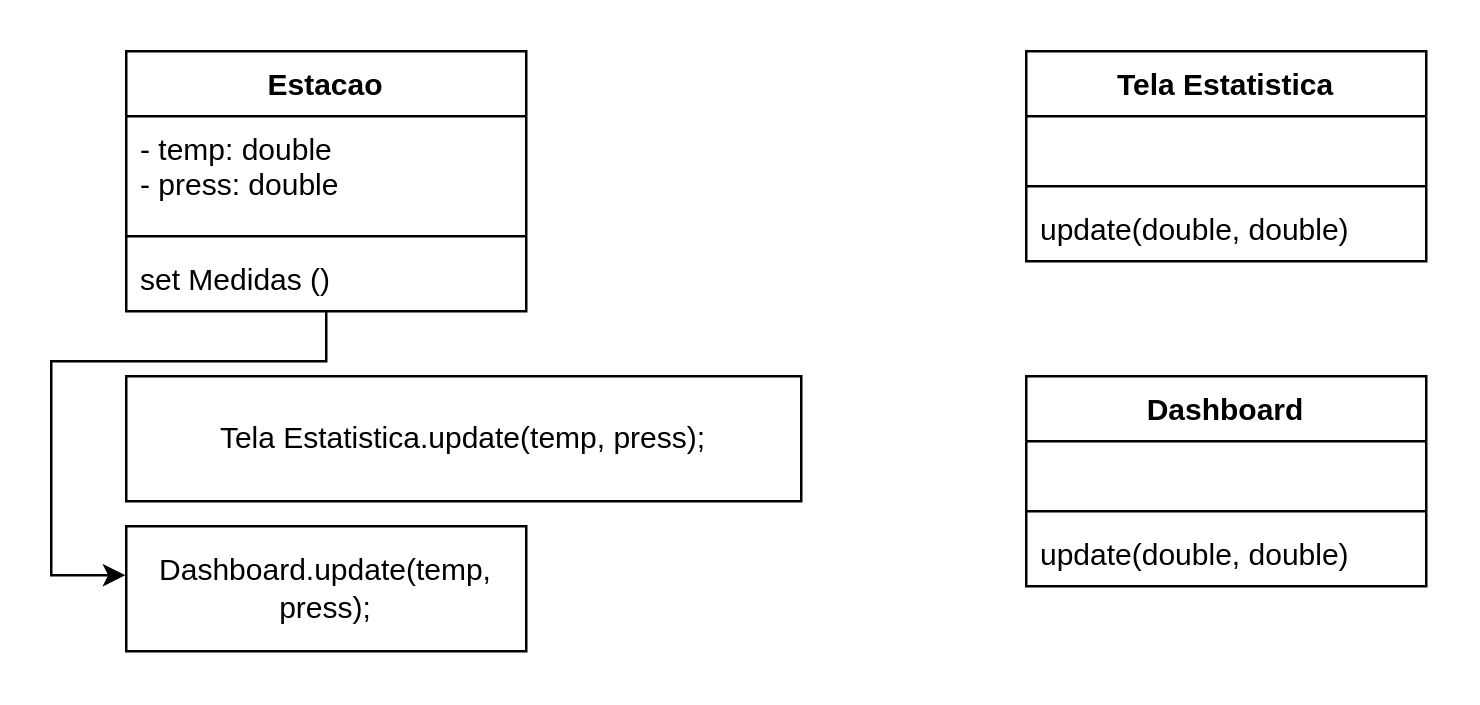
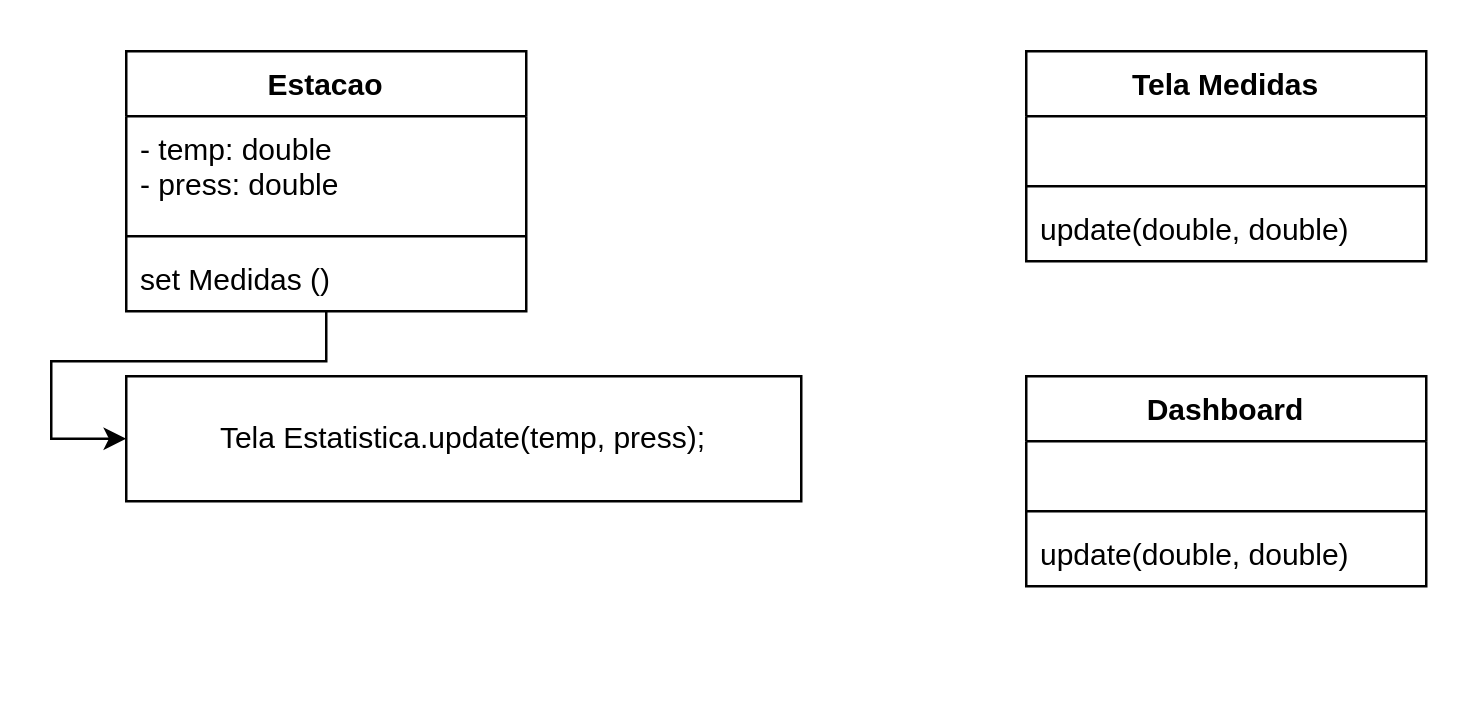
node "Tela Estatistica": label "Tela Estatistica" -> "Tela Medidas"
edge "set Medidas ()" -> "Tela Estatistica.update(temp, press);": added
edge "set Medidas ()" -> "Dashboard.update(temp, press);": removed
node "Dashboard.update(temp, press);": removed
